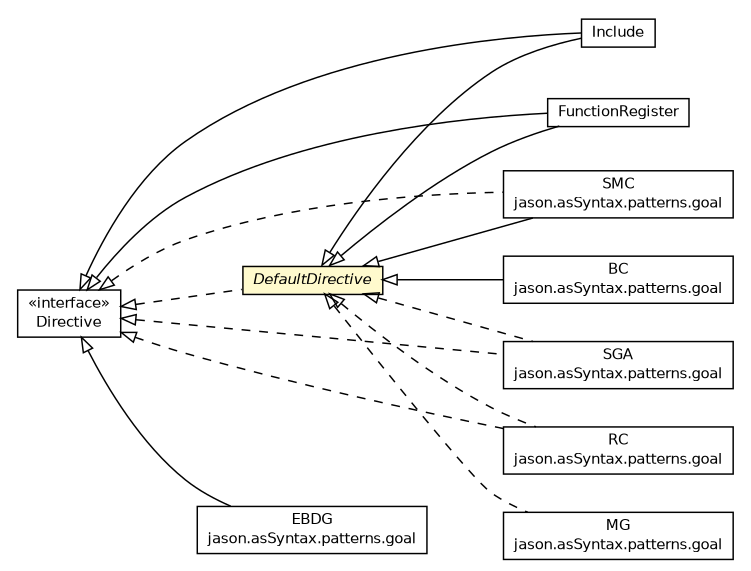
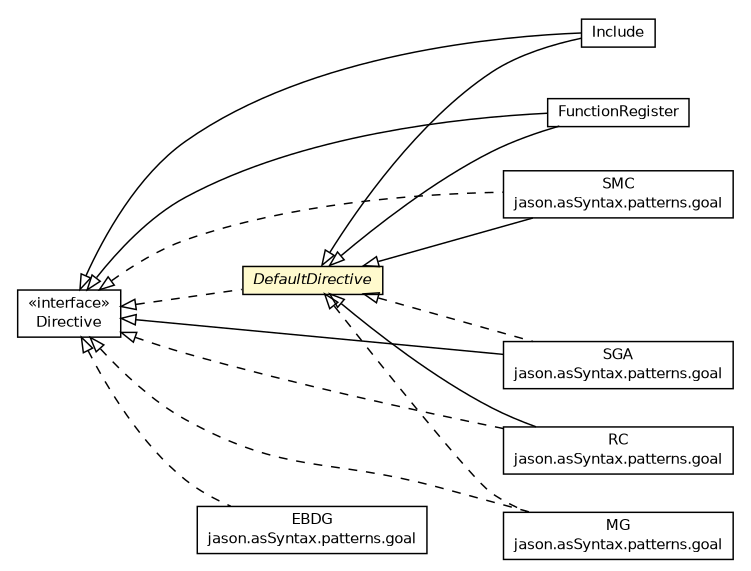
node "BC": removed
edge "SGA" -> "Directive": style dashed -> solid
edge "RC" -> "DefaultDirective": style dashed -> solid
edge "EBDG" -> "Directive": style solid -> dashed
edge "MG" -> "Directive": added
